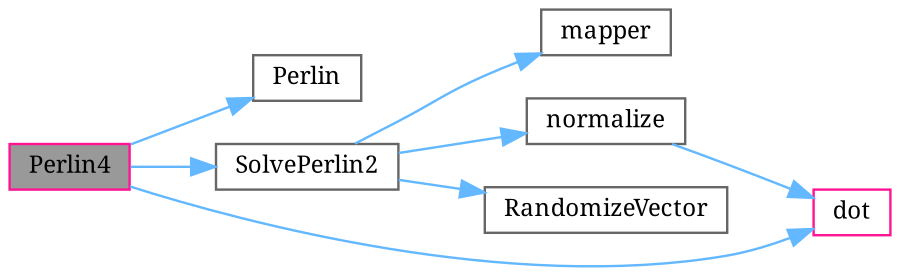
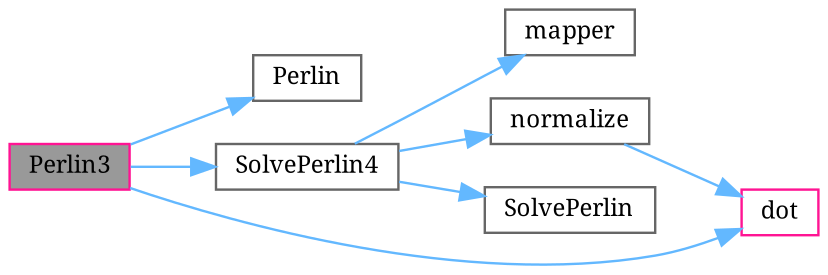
node "Perlin4": label "Perlin4" -> "Perlin3"
node "SolvePerlin2": label "SolvePerlin2" -> "SolvePerlin4"
node "RandomizeVector": label "RandomizeVector" -> "SolvePerlin"
